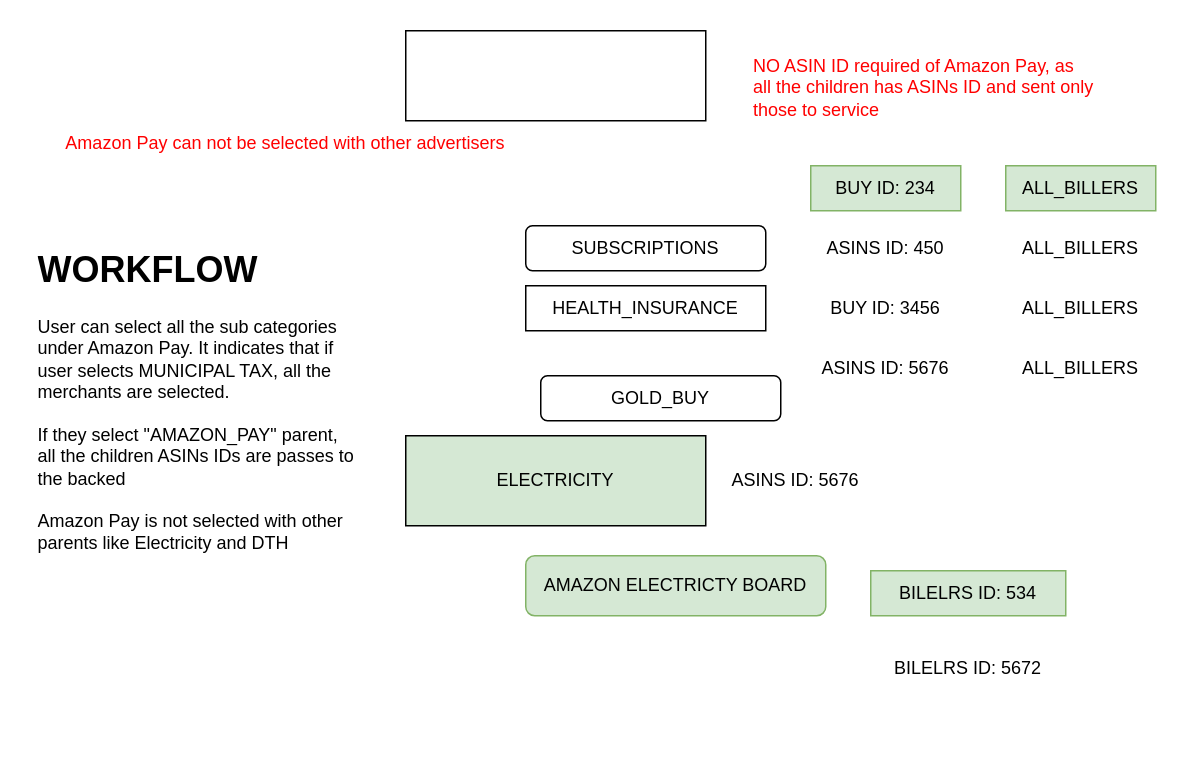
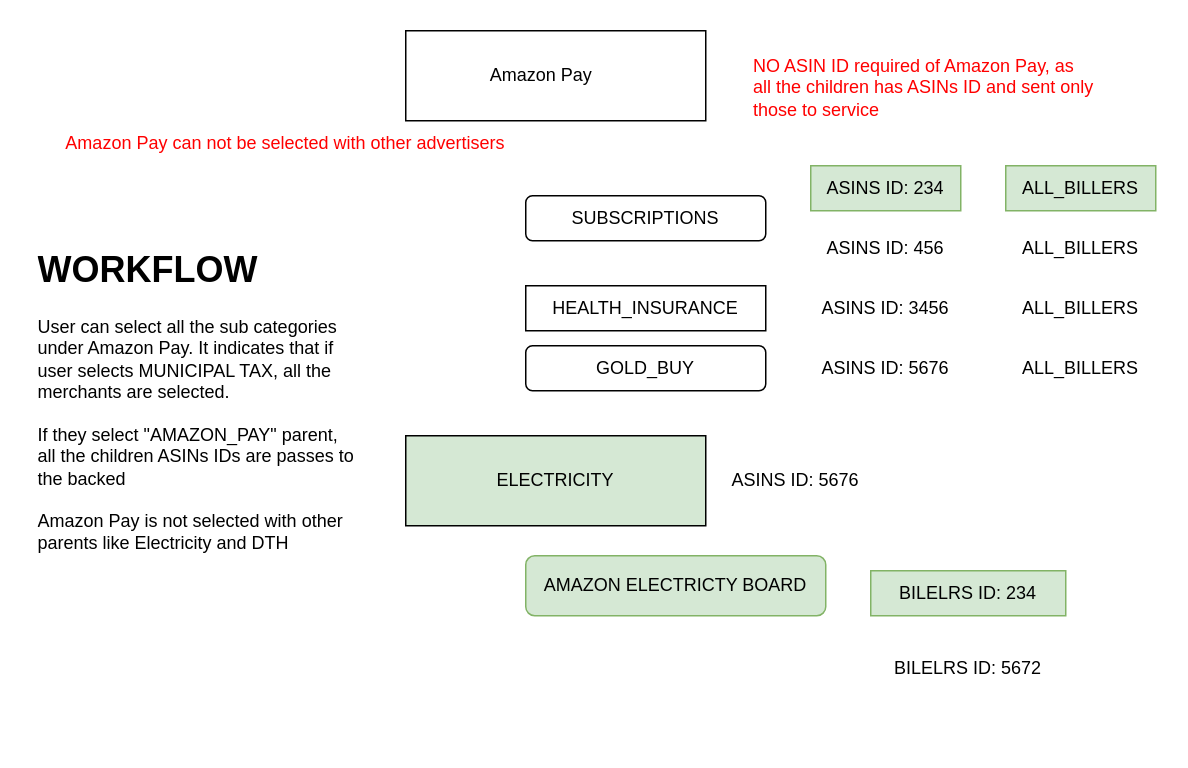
node "Amazon Pay": added
node "BUY ID: 234": label "BUY ID: 234" -> "ASINS ID: 234"
node "SUBSCRIPTIONS": moved (646, 248) -> (646, 218)
node "ASINS ID: 450": label "ASINS ID: 450" -> "ASINS ID: 456"
node "BUY ID: 3456": label "BUY ID: 3456" -> "ASINS ID: 3456"
node "GOLD_BUY": moved (661, 398) -> (646, 368)
node "BILELRS ID: 534": label "BILELRS ID: 534" -> "BILELRS ID: 234"
